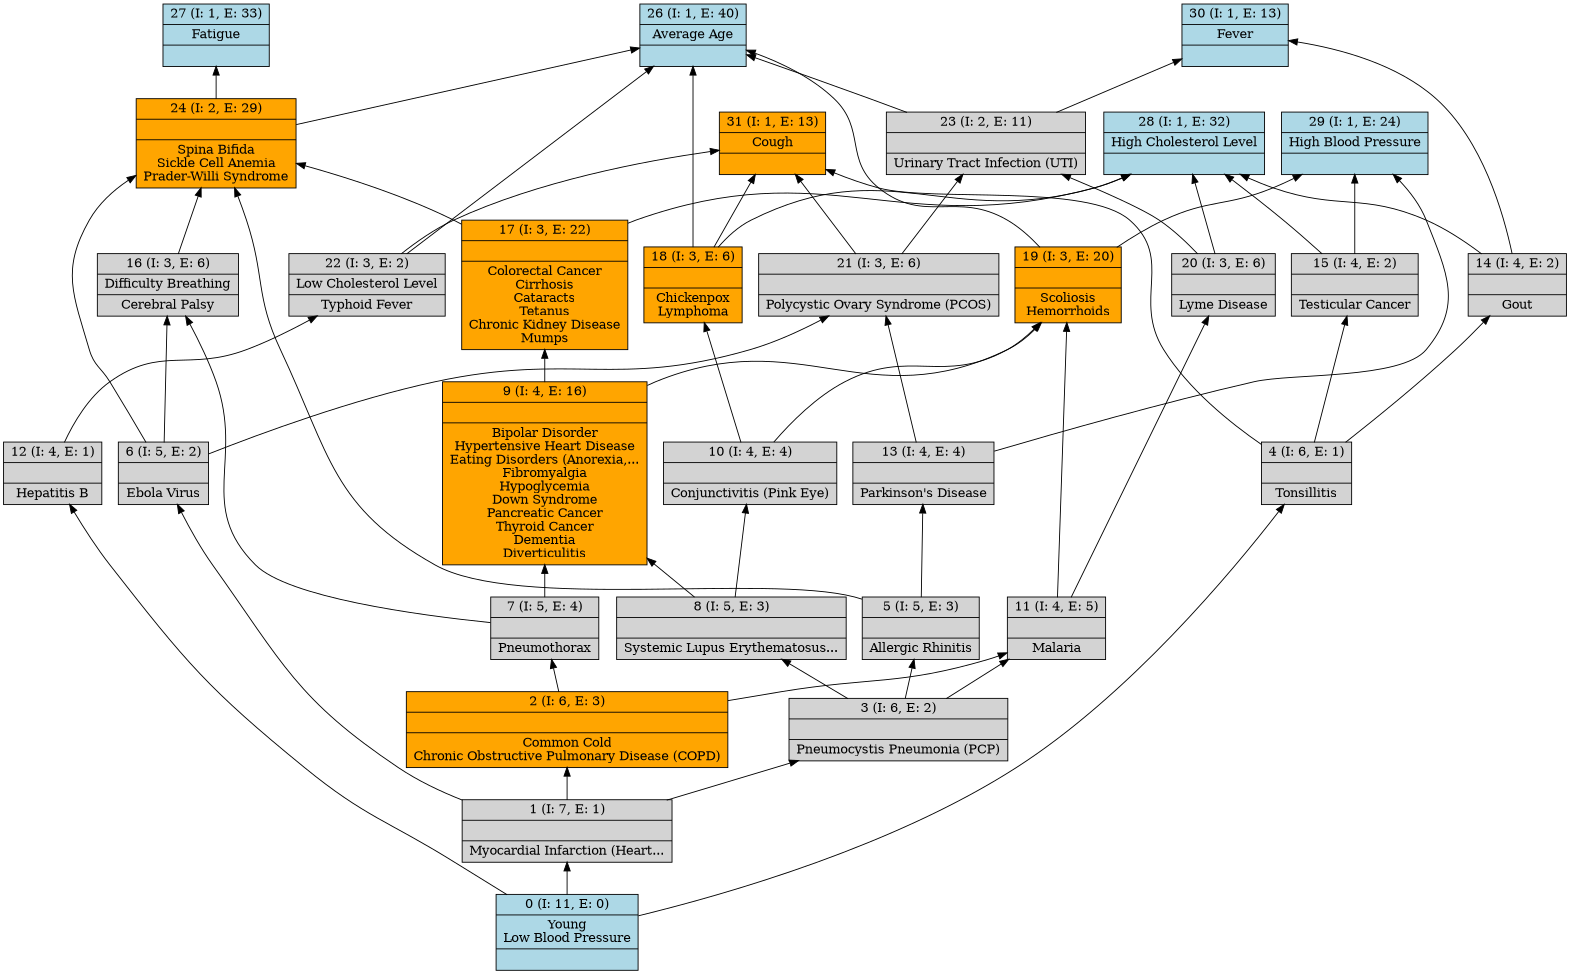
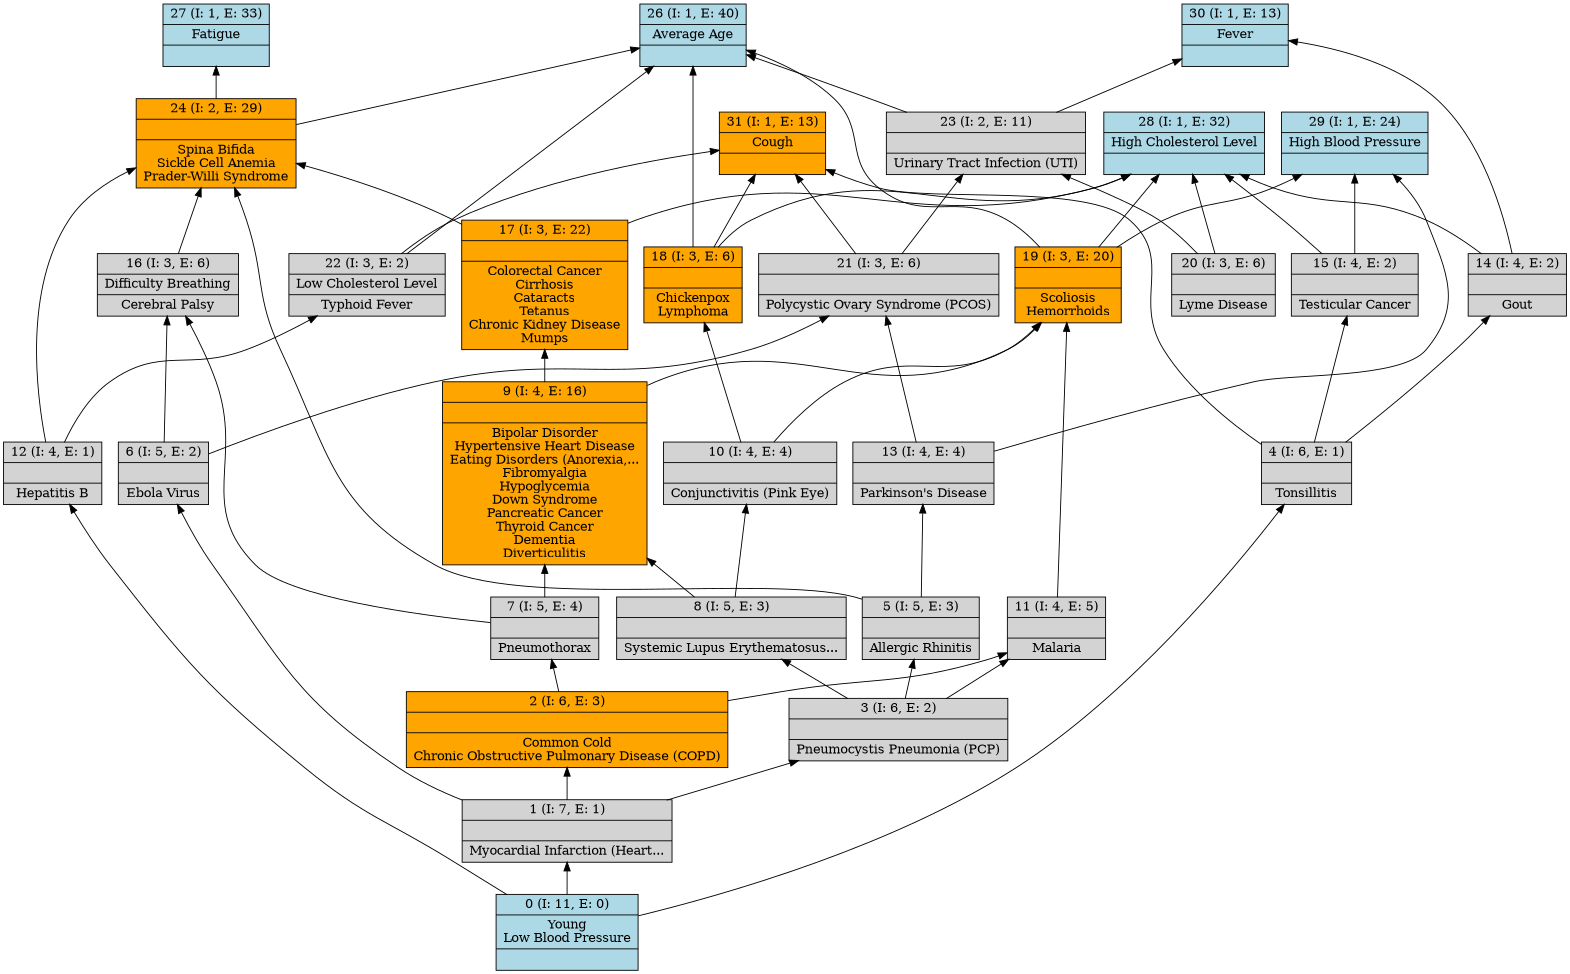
edge "19 (I: 3, E: 20)" -> "28 (I: 1, E: 32)": added
edge "6 (I: 5, E: 2)" -> "24 (I: 2, E: 29)": now "12 (I: 4, E: 1)" -> "24 (I: 2, E: 29)"
edge "11 (I: 4, E: 5)" -> "20 (I: 3, E: 6)": removed
